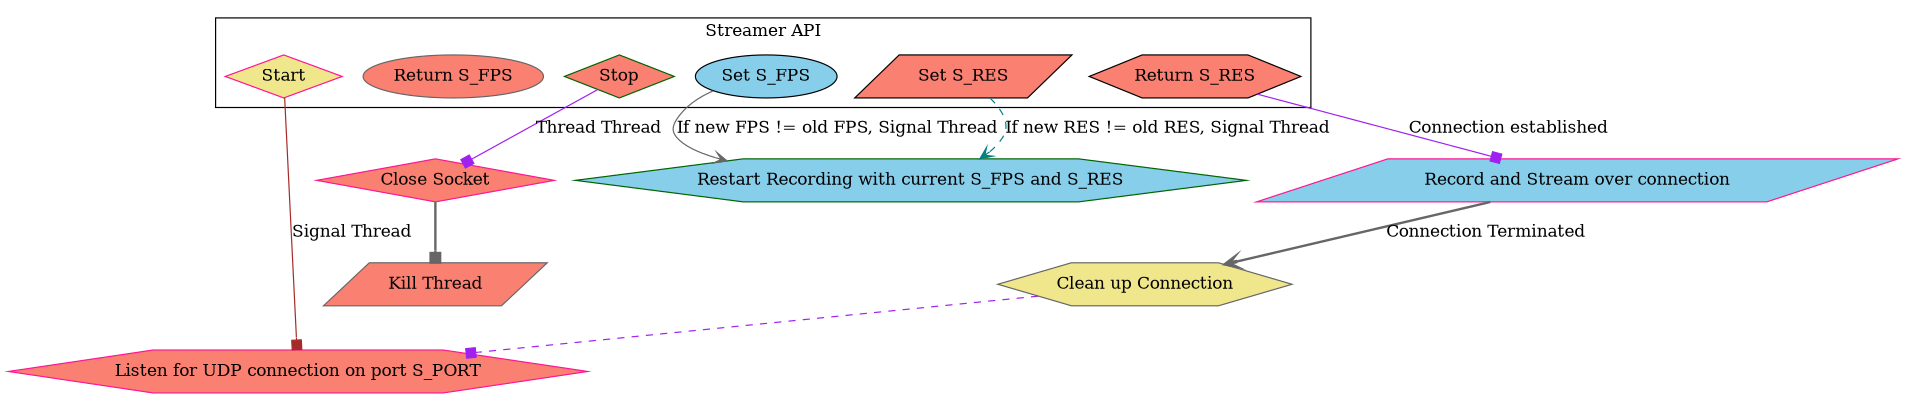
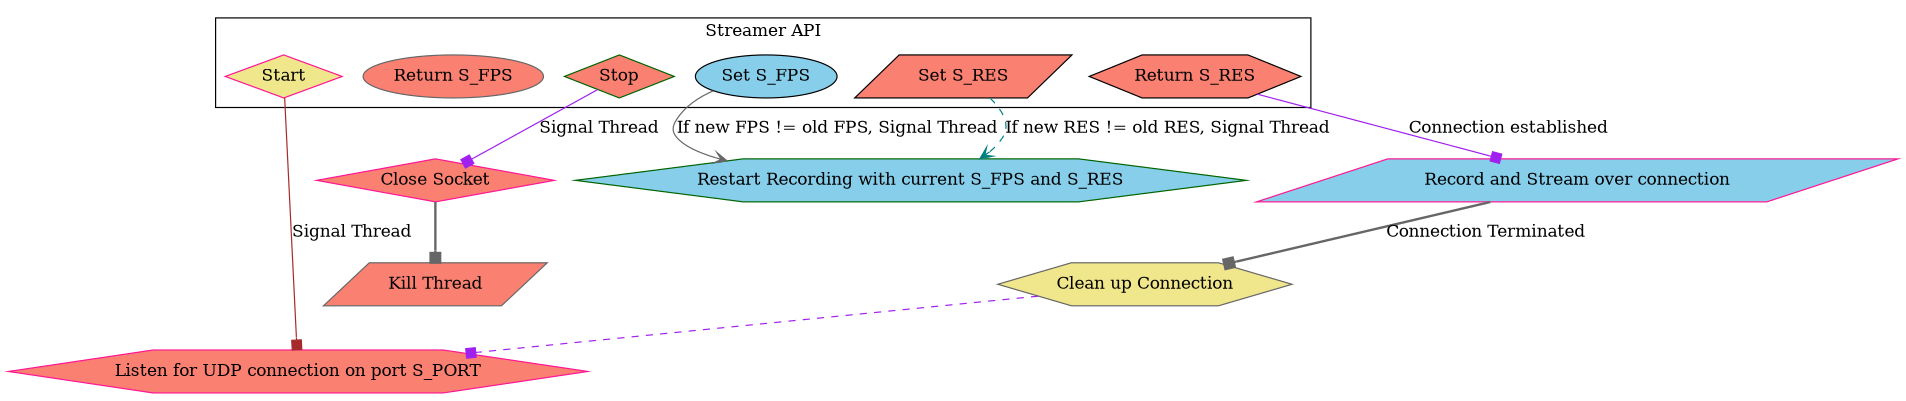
edge "Stop" -> "Close Socket": label "Thread Thread" -> "Signal Thread"
edge "Record and Stream over connection" -> "Clean up Connection": arrowhead vee -> box
